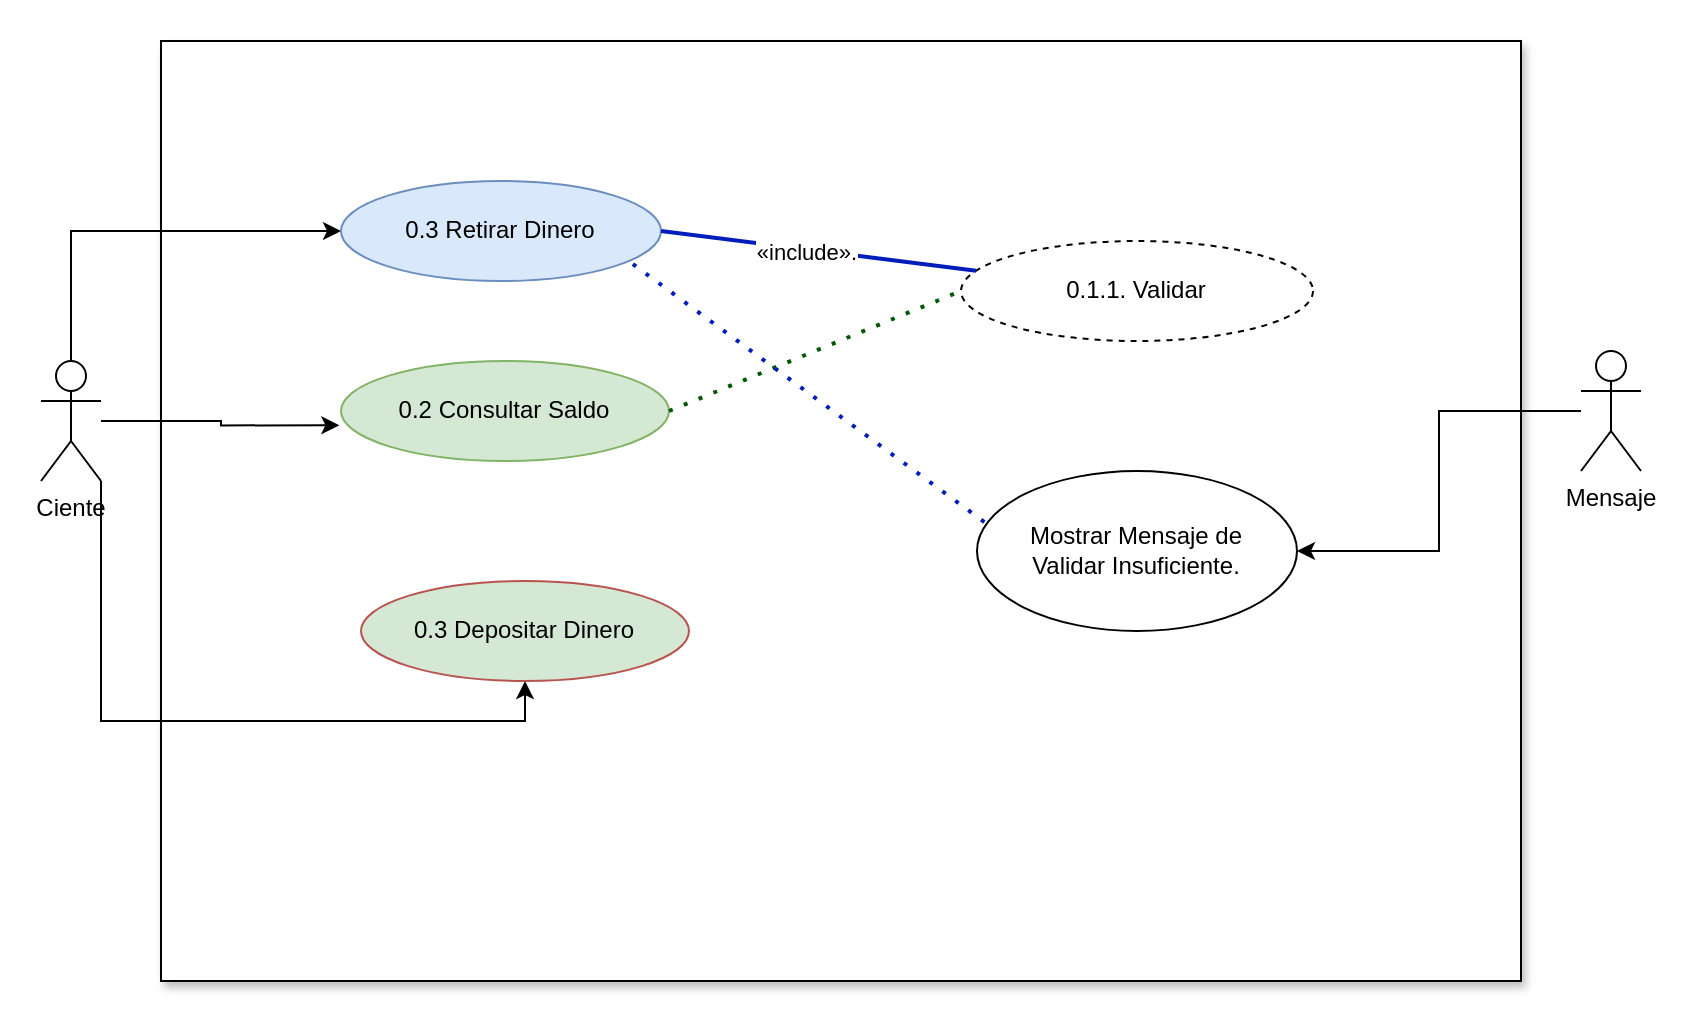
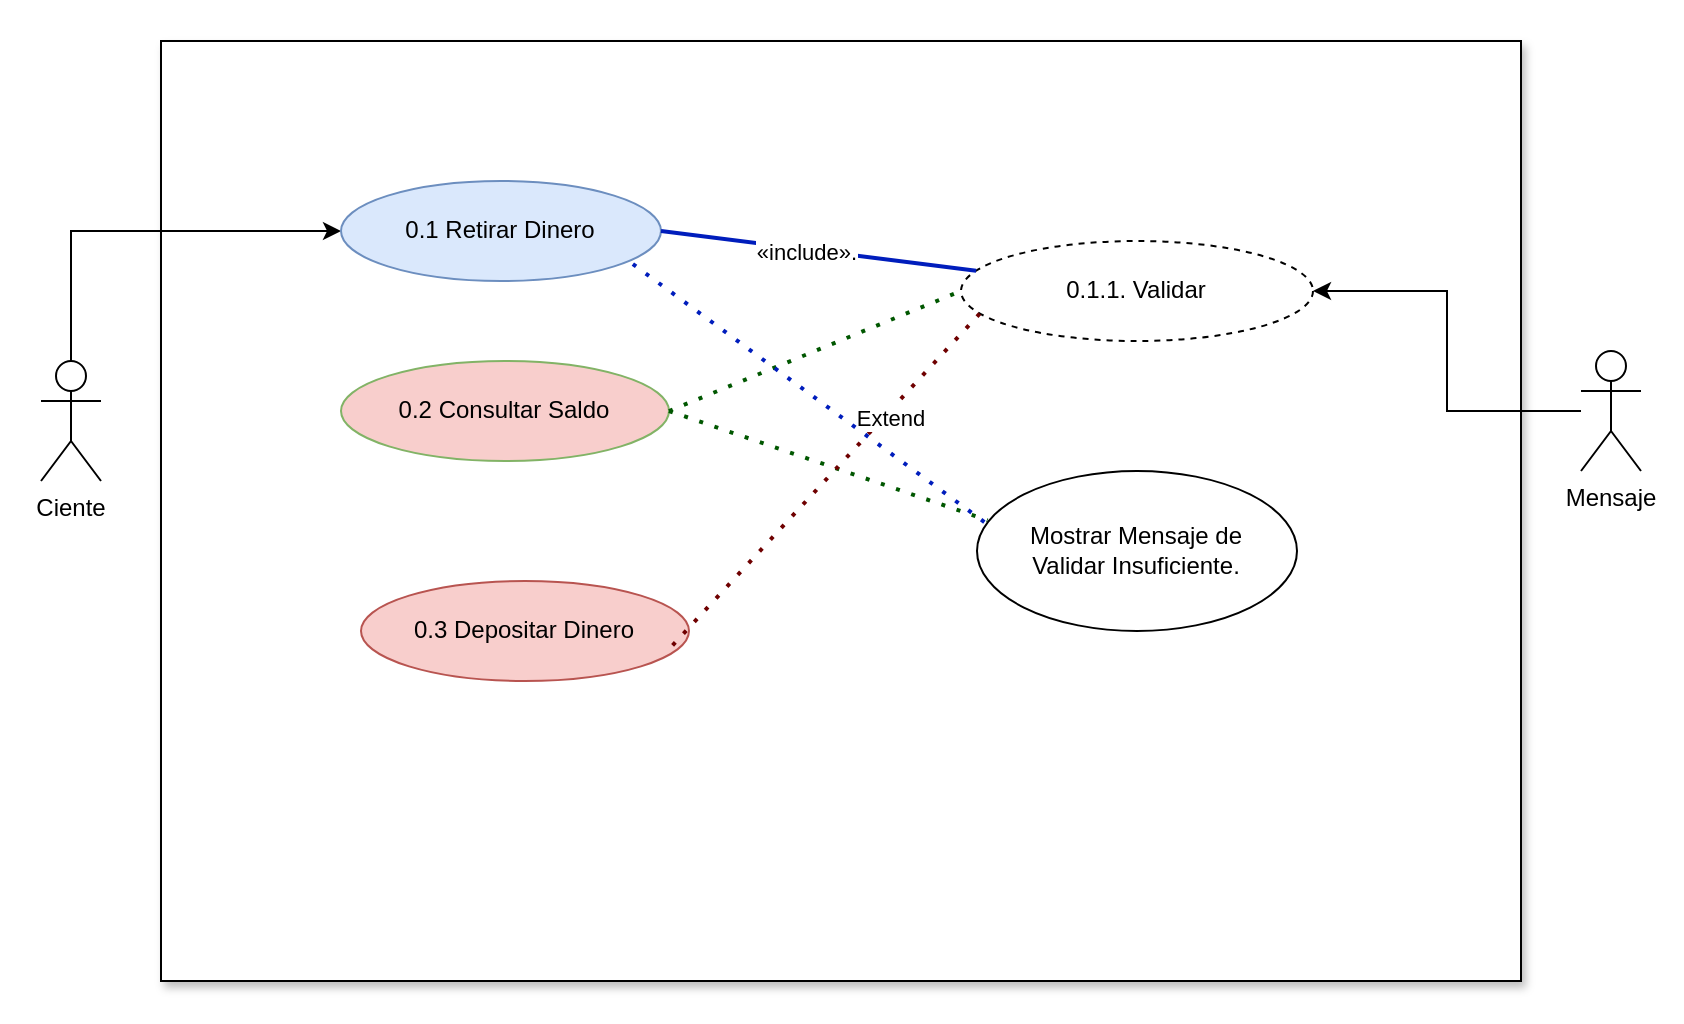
node "0.3 Retirar Dinero": label "0.3 Retirar Dinero" -> "0.1 Retirar Dinero"
edge "Mensaje" -> "0.1.1. Validar": added
edge "0.1.1. Validar" -- "0.3 Depositar Dinero": added, label "Extend"
node "0.2 Consultar Saldo": fillcolor #d5e8d4 -> #f8cecc
edge "Ciente" -> "0.2 Consultar Saldo": removed
edge "0.2 Consultar Saldo" -- "Mostrar Mensaje de Validar Insuficiente.": added
edge "Mensaje" -> "Mostrar Mensaje de Validar Insuficiente.": removed
node "0.3 Depositar Dinero": fillcolor #d5e8d4 -> #f8cecc
edge "Ciente" -> "0.3 Depositar Dinero": removed
